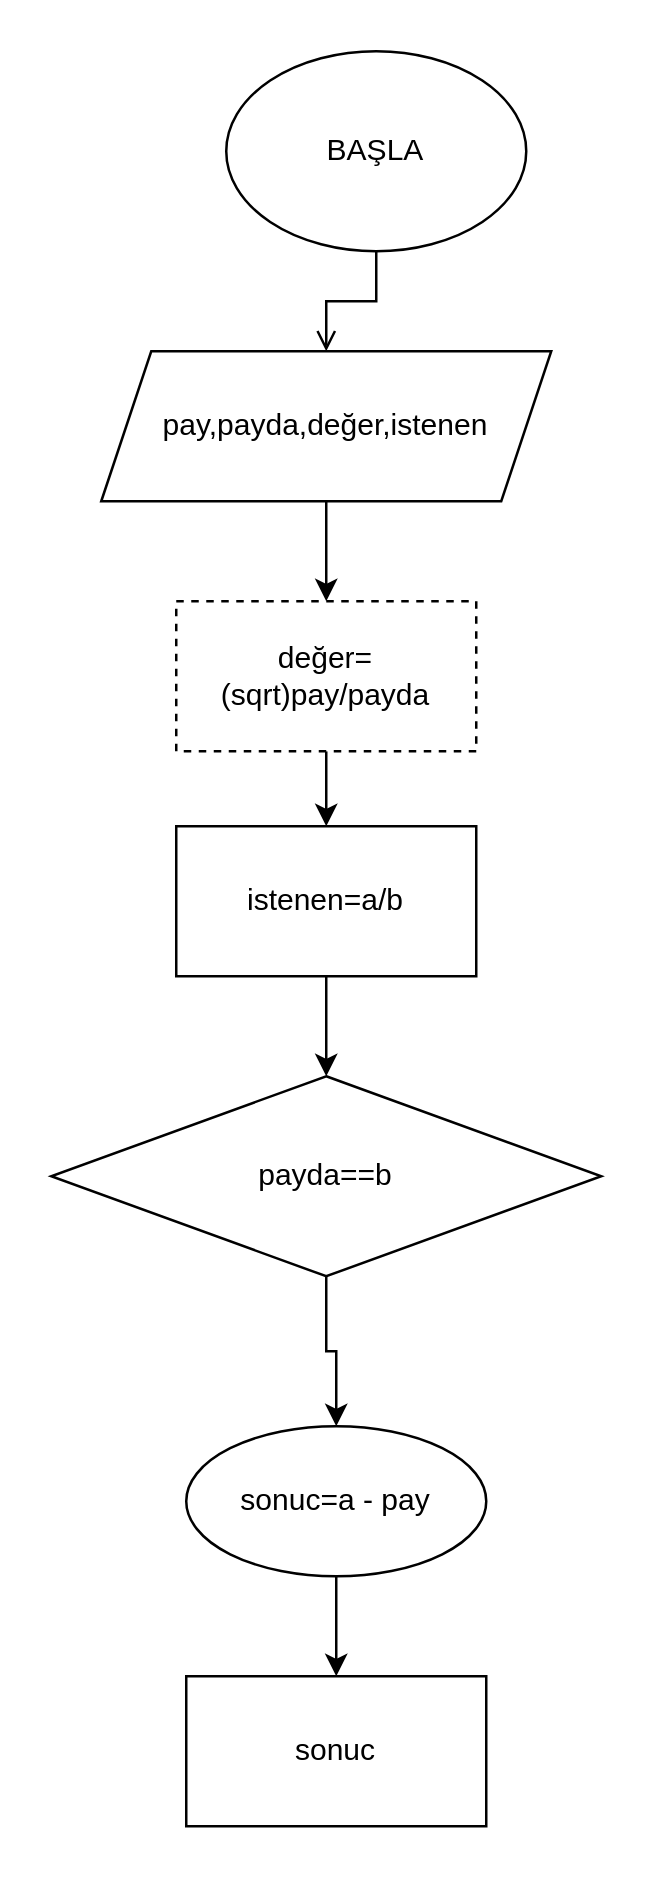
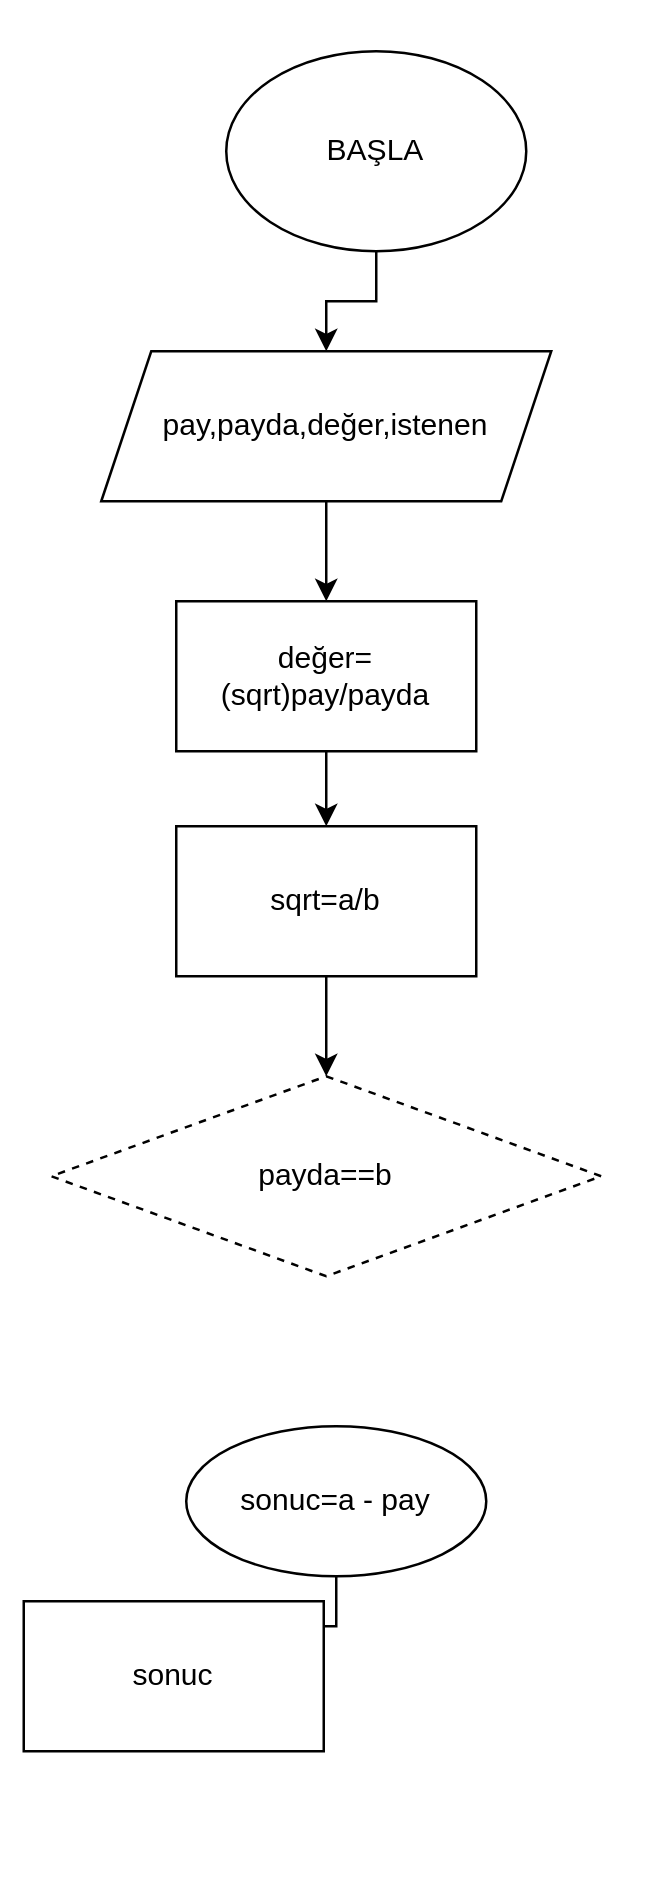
edge "BAŞLA" -> "pay,payda,değer,istenen": arrowhead open -> classic
node "değer=(sqrt)pay/payda": style dashed -> solid
node "istenen=a/b": label "istenen=a/b" -> "sqrt=a/b"
node "payda==b": style solid -> dashed
edge "payda==b" -> "sonuc=a - pay": removed
node "sonuc": moved (336, 1751) -> (174, 1676)
